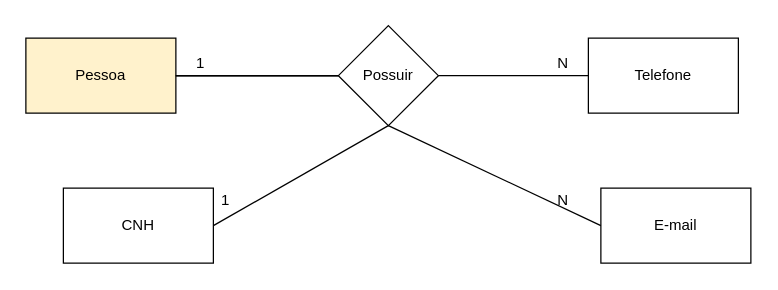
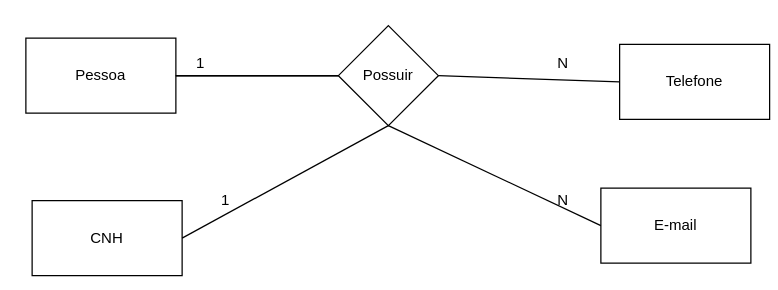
node "Pessoa": fillcolor #fff2cc -> #ffffff
node "Telefone": moved (663, 76) -> (694, 82)
node "CNH": moved (138, 226) -> (107, 238)
